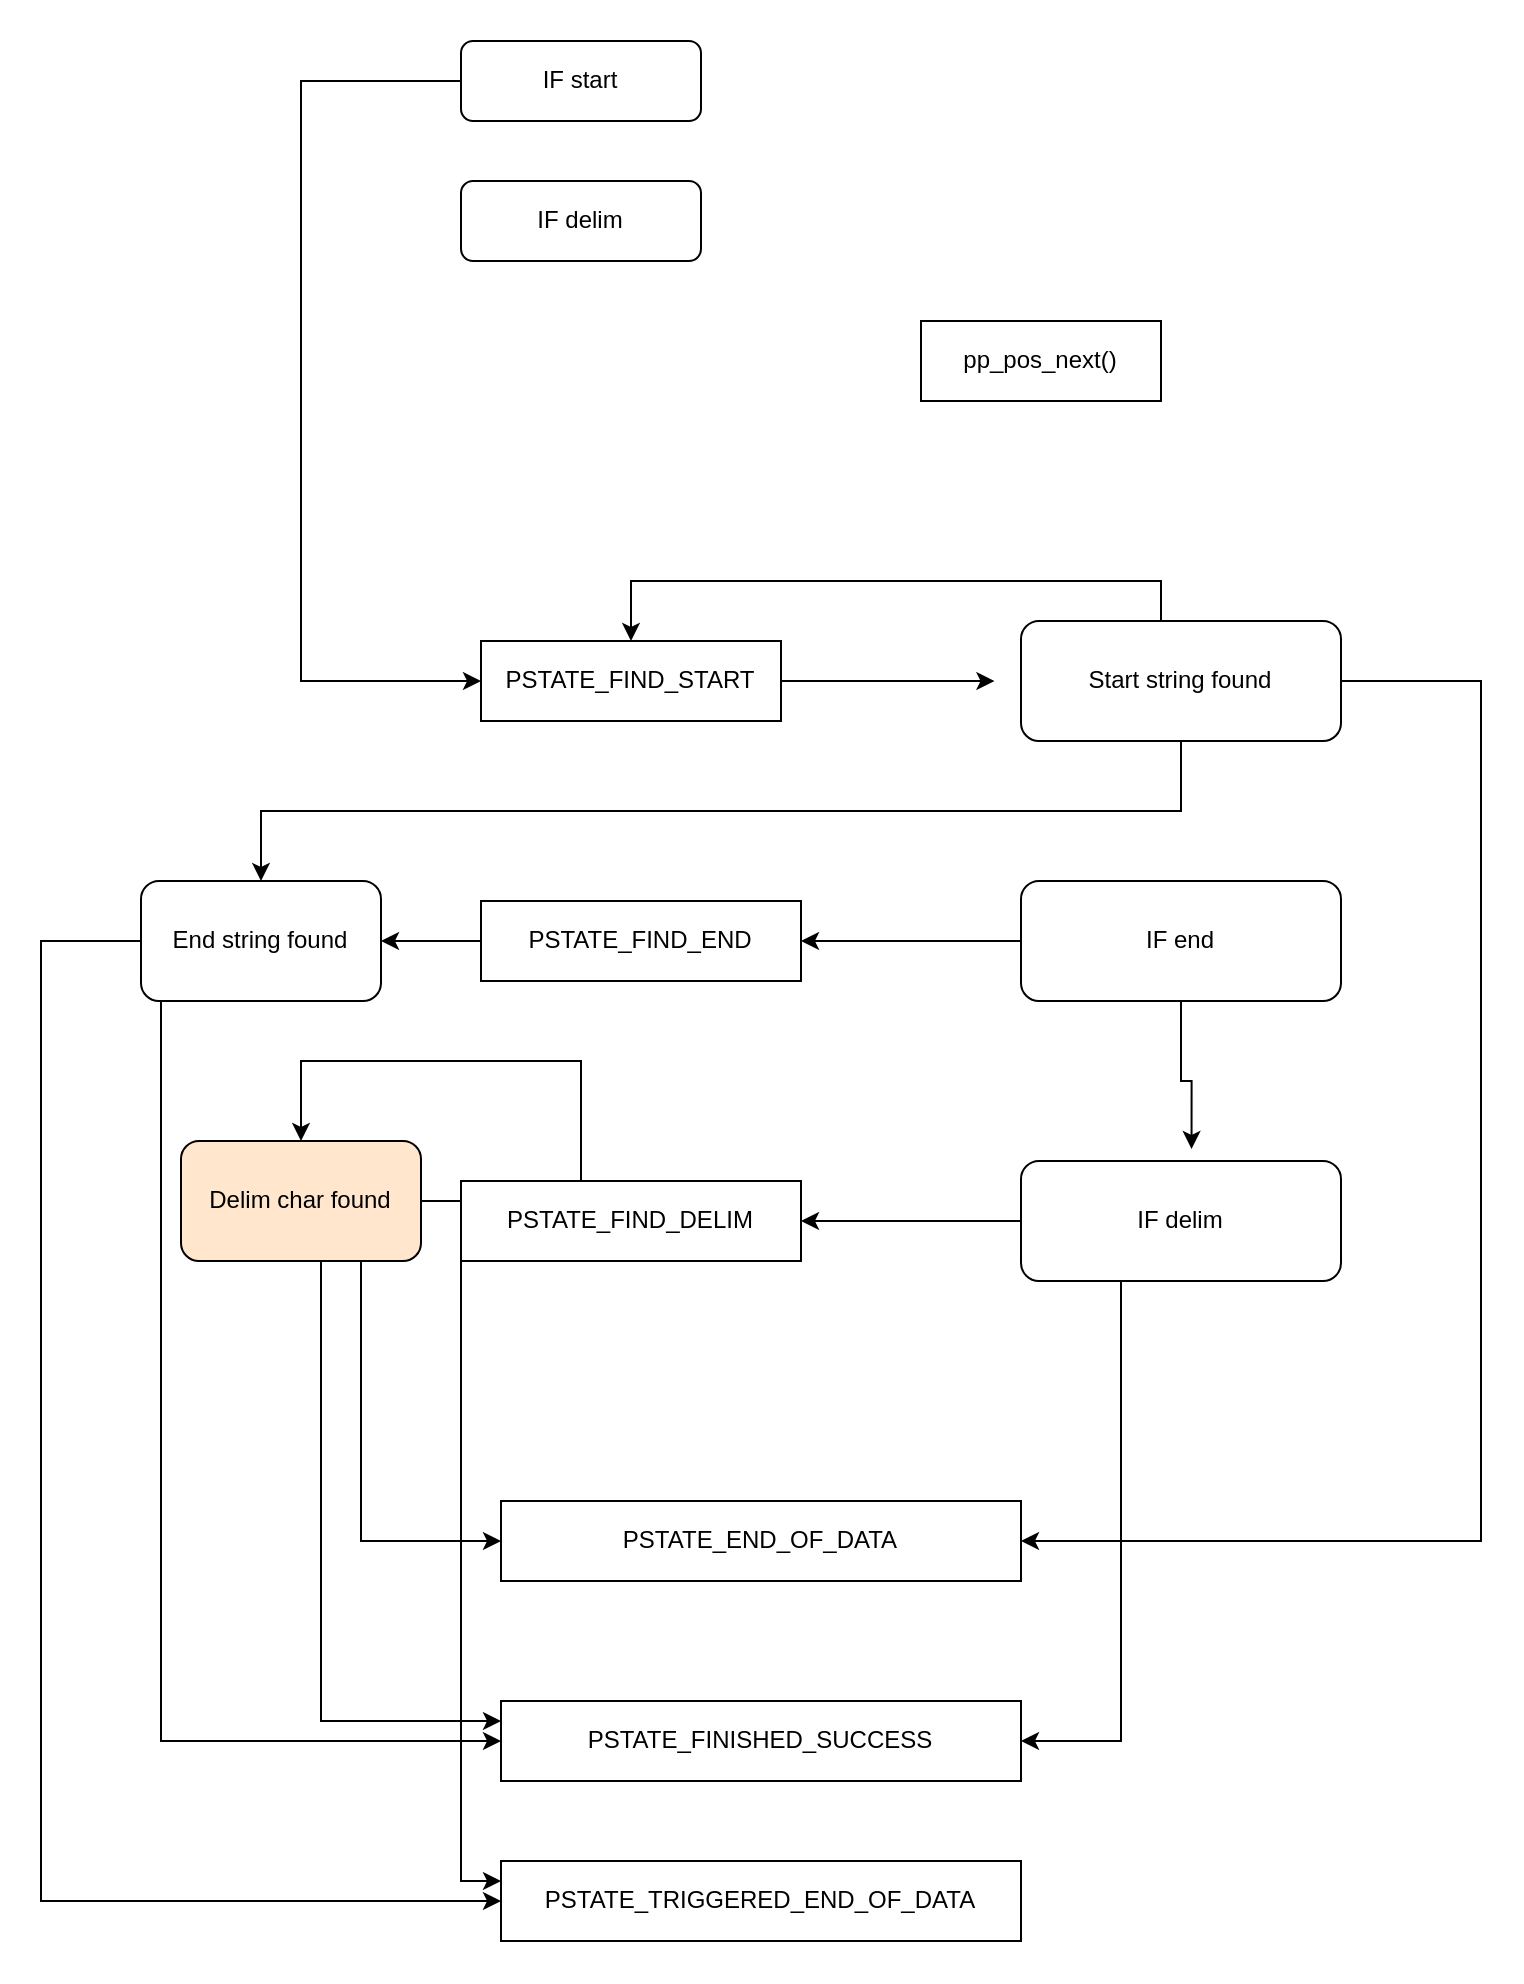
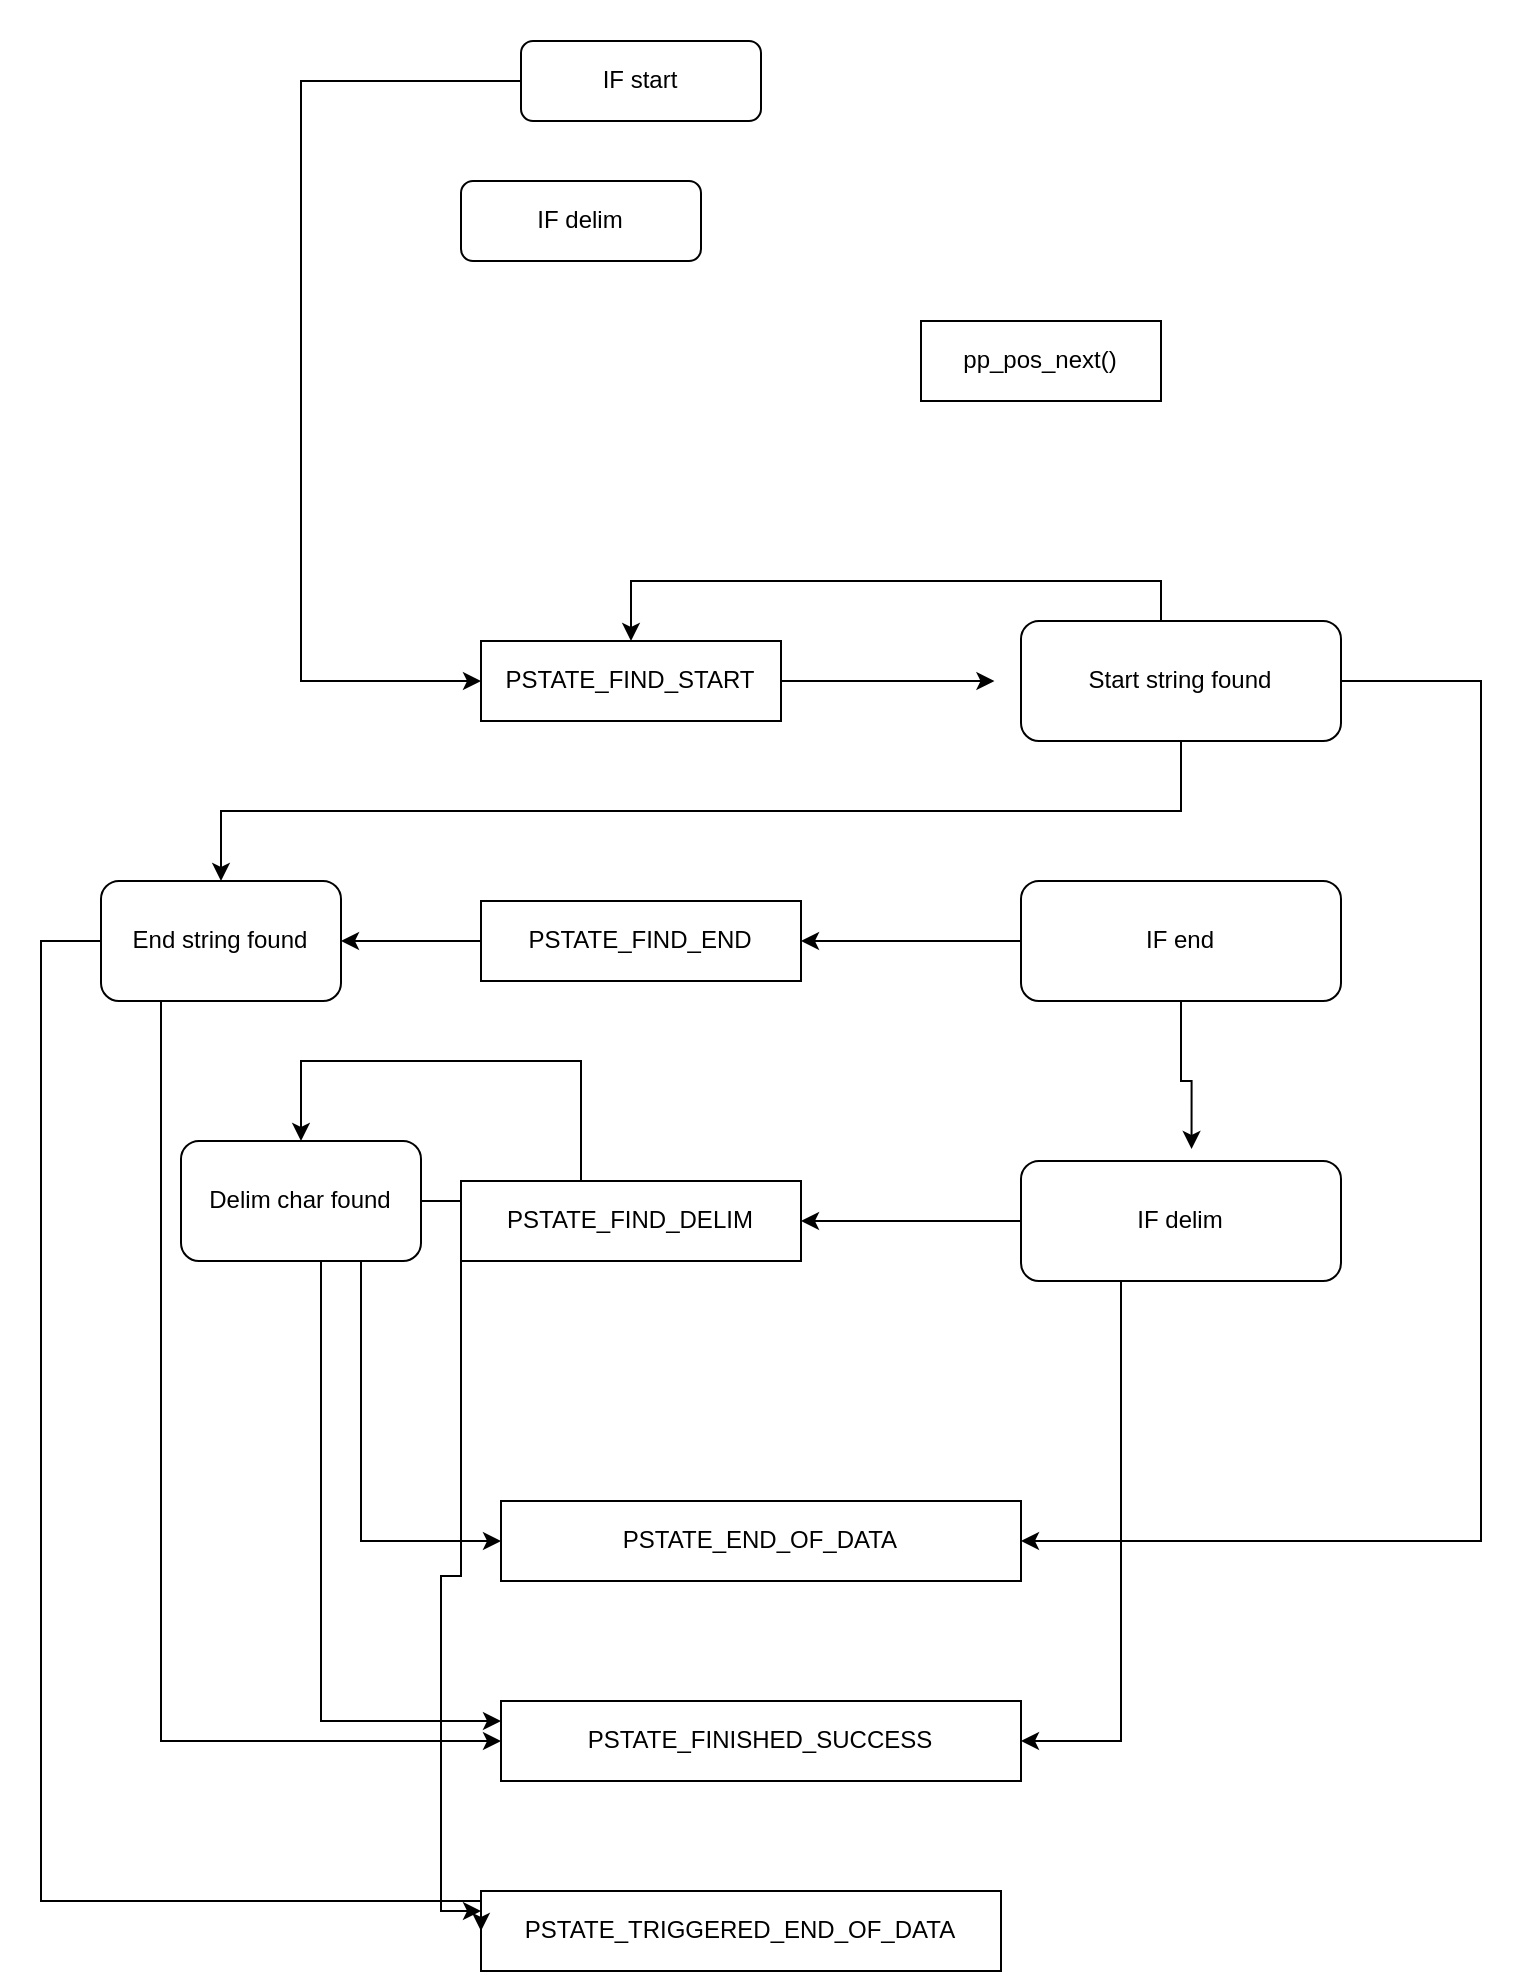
node "IF start": moved (581, 81) -> (641, 81)
node "End string found": moved (261, 941) -> (221, 941)
node "Delim char found": fillcolor #ffe6cc -> #ffffff
node "PSTATE_TRIGGERED_END_OF_DATA": moved (761, 1901) -> (741, 1931)
